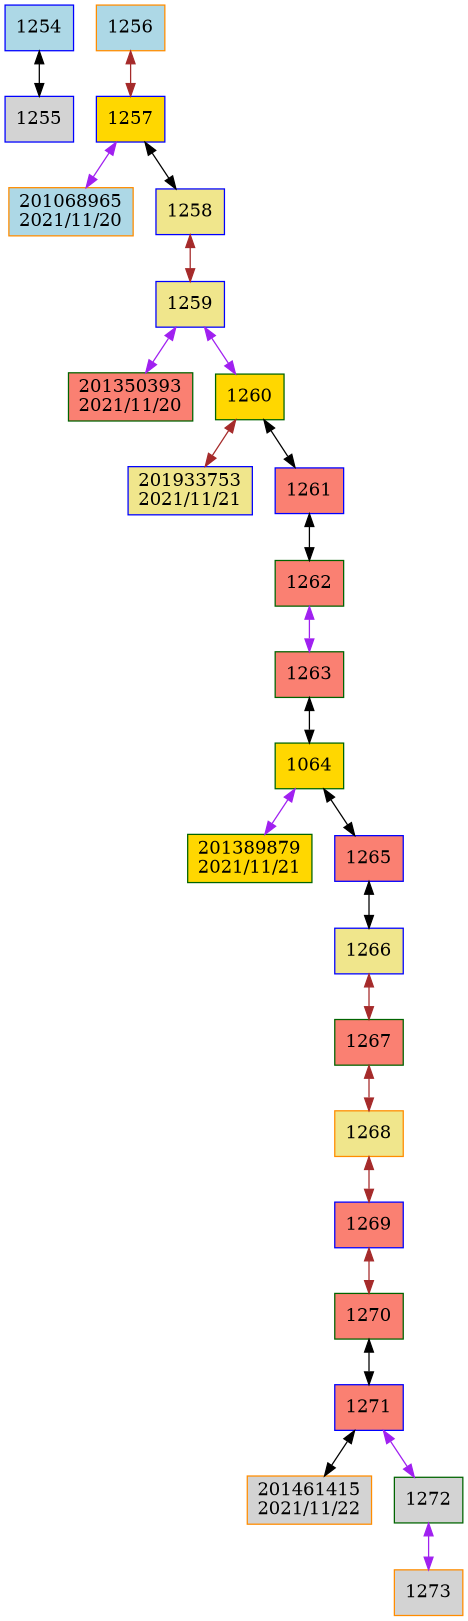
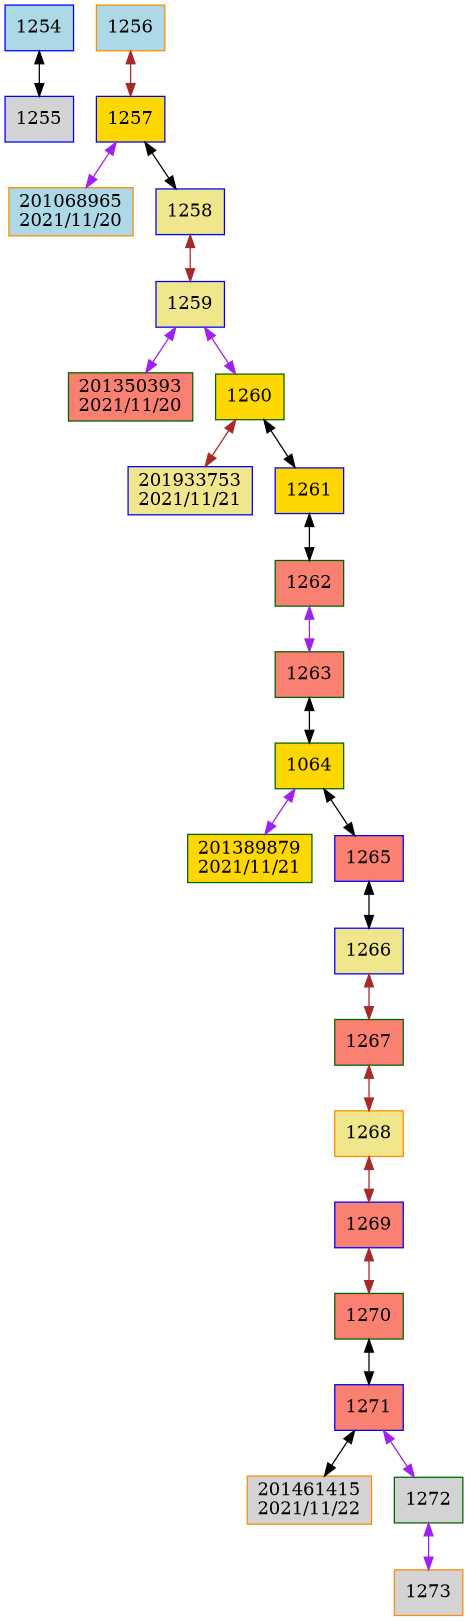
node "1261": fillcolor salmon -> gold
